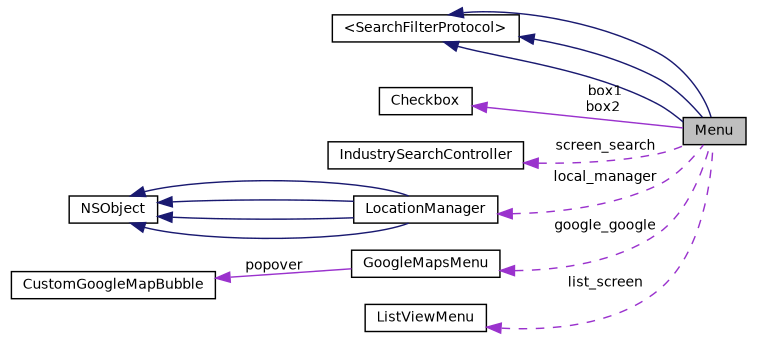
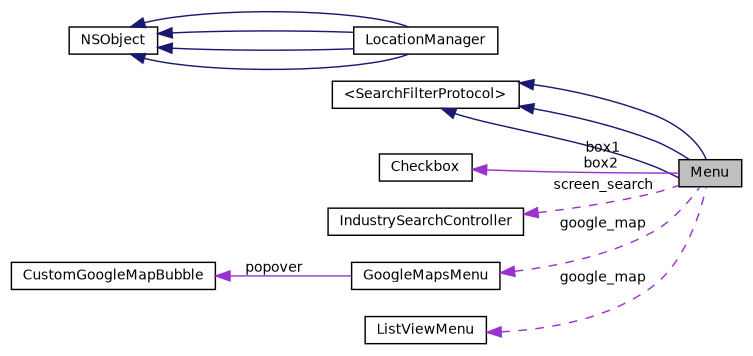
edge "Menu" -> "LocationManager": removed, label "local_manager"
edge "Menu" -> "GoogleMapsMenu": label " google_google" -> " google_map"
edge "Menu" -> "ListViewMenu": label " list_screen" -> " google_map"
